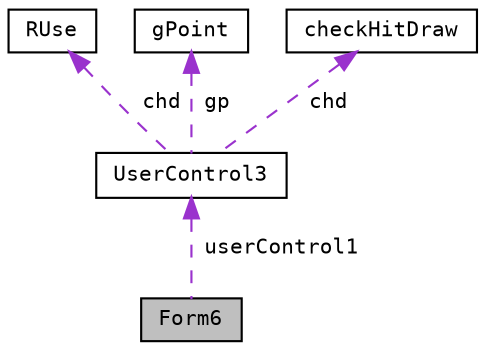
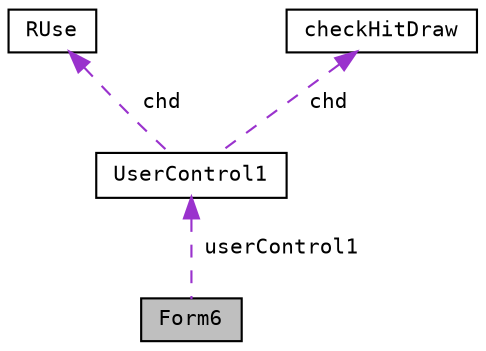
node "gPoint": removed
node "UserControl3": label "UserControl3" -> "UserControl1"
